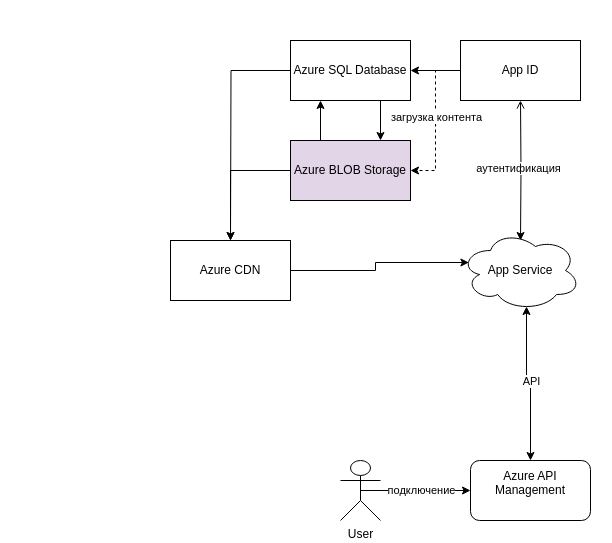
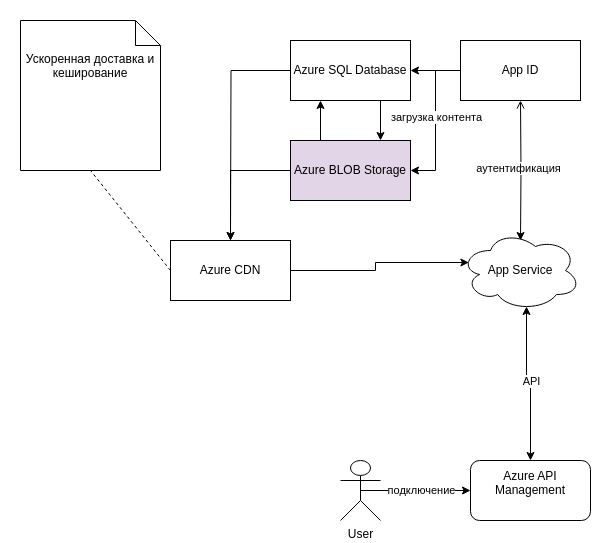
node "Ускоренная доставка и кеширование": added
edge "App ID" -> "Azure BLOB Storage": style dashed -> solid
edge "Ускоренная доставка и кеширование" -- "Azure CDN": added
